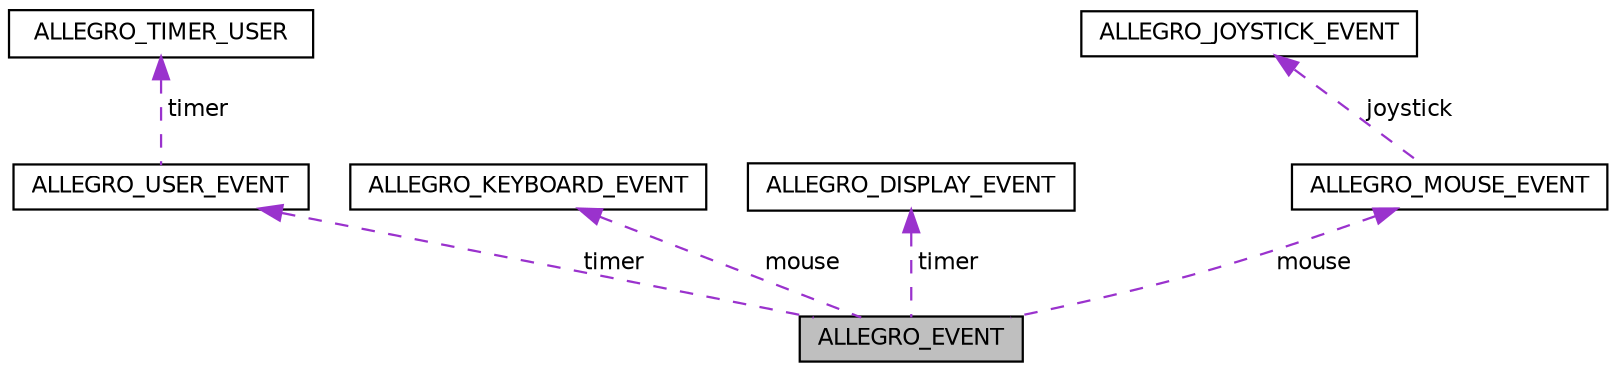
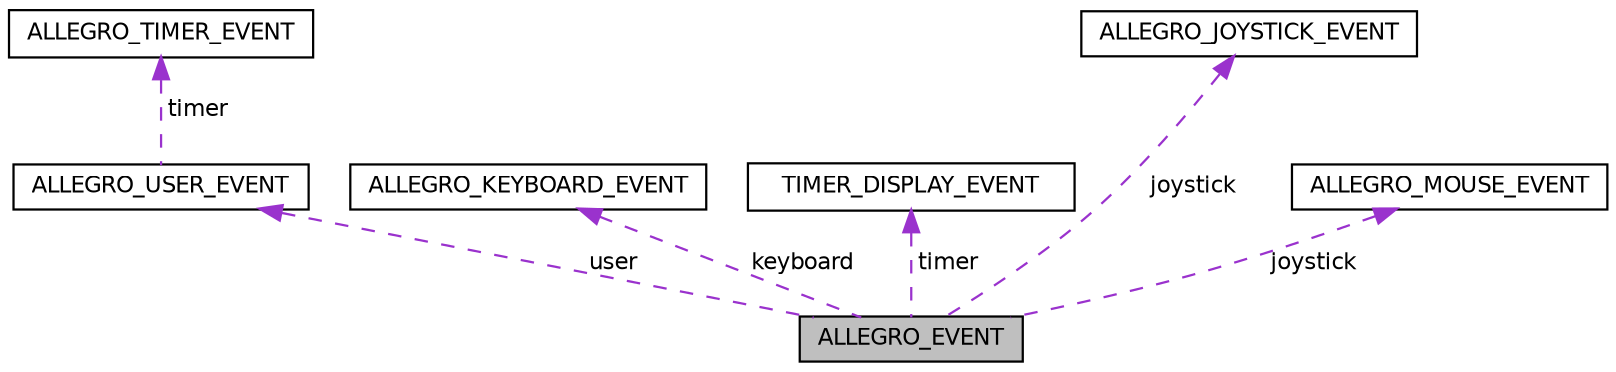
node "ALLEGRO_TIMER_USER": label "ALLEGRO_TIMER_USER" -> "ALLEGRO_TIMER_EVENT"
edge "ALLEGRO_MOUSE_EVENT" -> "ALLEGRO_JOYSTICK_EVENT": now "ALLEGRO_EVENT" -> "ALLEGRO_JOYSTICK_EVENT"
node "ALLEGRO_DISPLAY_EVENT": label "ALLEGRO_DISPLAY_EVENT" -> "TIMER_DISPLAY_EVENT"
edge "ALLEGRO_EVENT" -> "ALLEGRO_USER_EVENT": label " timer" -> " user"
edge "ALLEGRO_EVENT" -> "ALLEGRO_KEYBOARD_EVENT": label " mouse" -> " keyboard"
edge "ALLEGRO_EVENT" -> "ALLEGRO_MOUSE_EVENT": label " mouse" -> " joystick"
